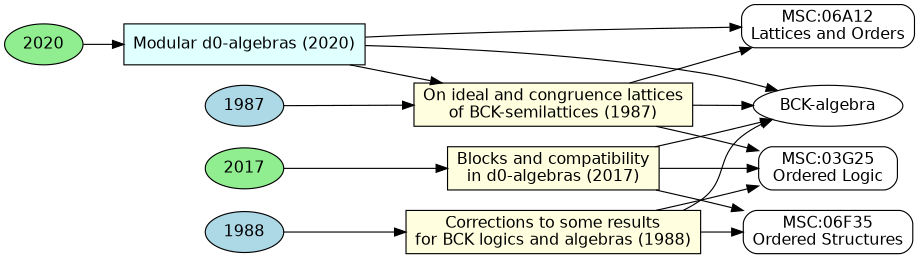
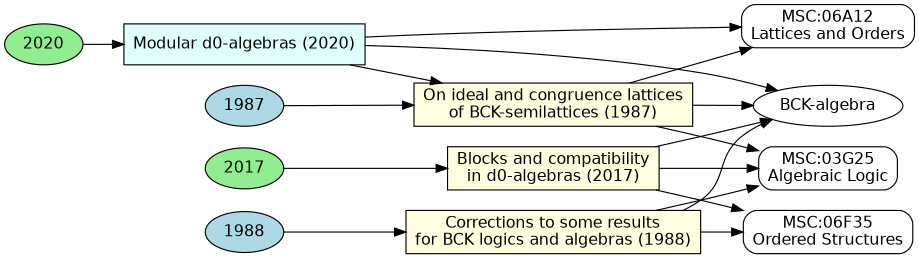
node "MSC:03G25 Ordered Logic": label "MSC:03G25 Ordered Logic" -> "MSC:03G25 Algebraic Logic"
